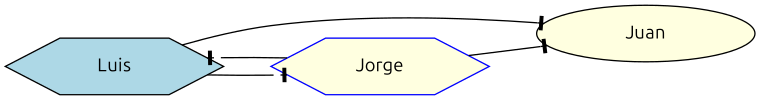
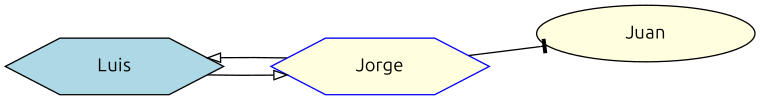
edge "Luis" -> "Juan": removed
edge "Jorge" -> "Luis": arrowhead tee -> onormal
edge "Luis" -> "Jorge": arrowhead tee -> onormal
